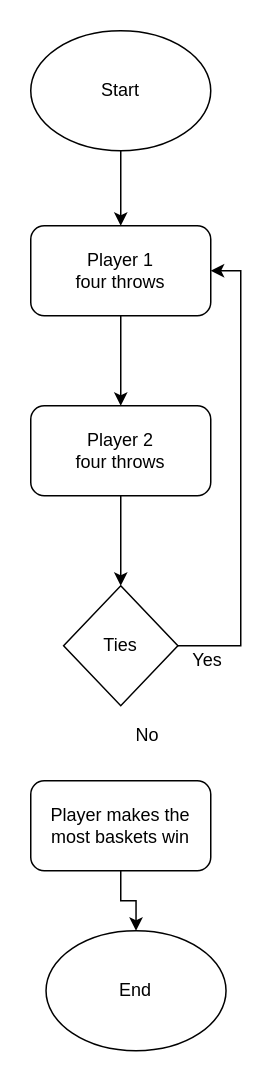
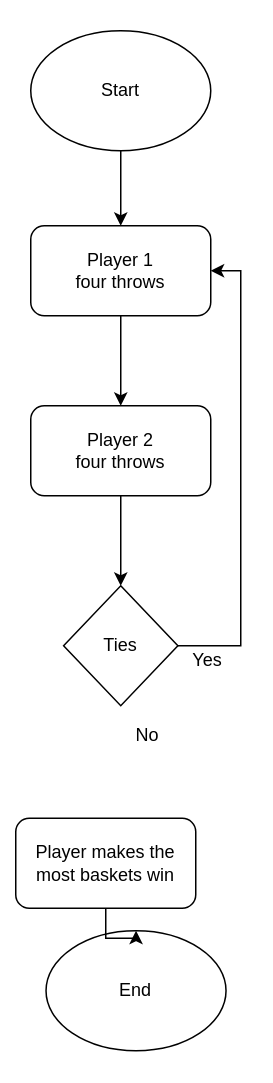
node "Player makes the most baskets win": moved (121, 826) -> (106, 863)
